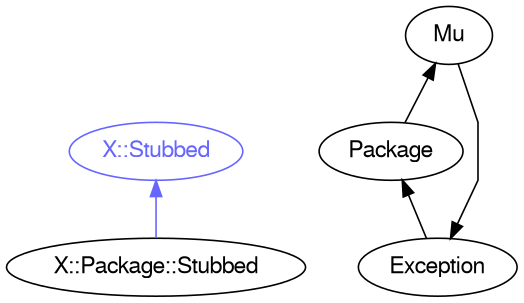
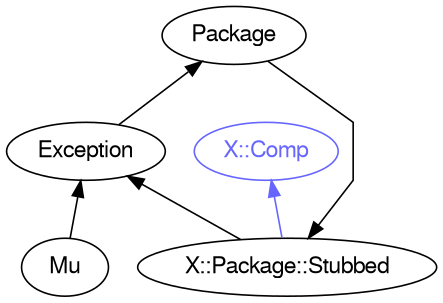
edge "Package" -> "Mu": now "Package" -> "X::Package::Stubbed"
node "X::Stubbed": label "X::Stubbed" -> "X::Comp"
edge "X::Package::Stubbed" -> "Exception": added
